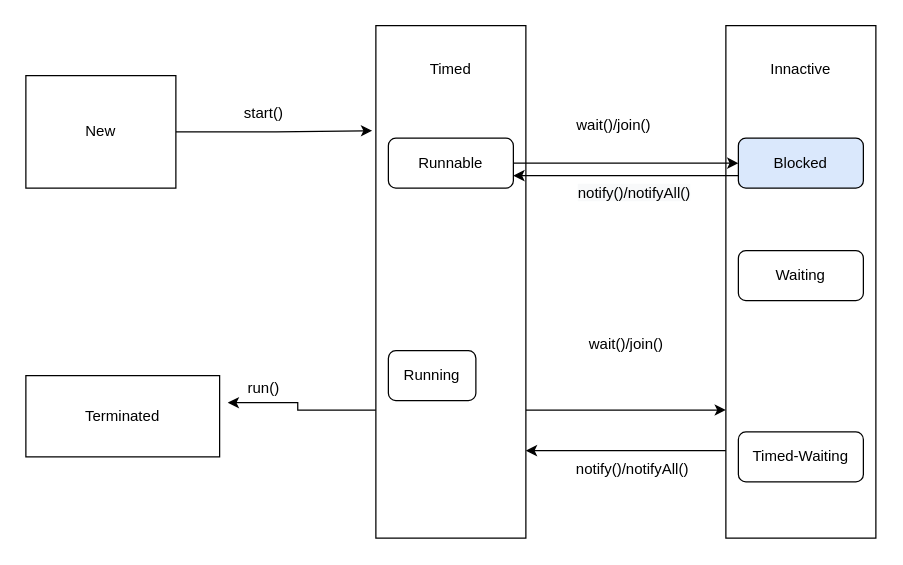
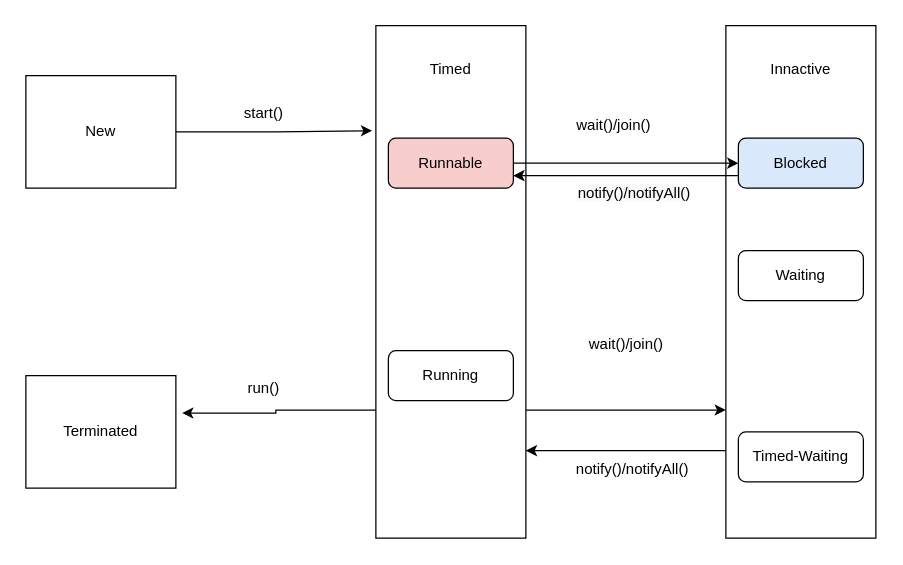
node "Runnable": fillcolor #ffffff -> #f8cecc
node "Running": size 88x50 -> 125x50
node "Terminated": size 194x81 -> 150x113
